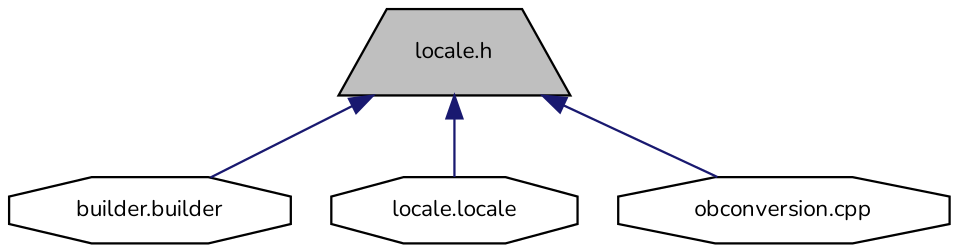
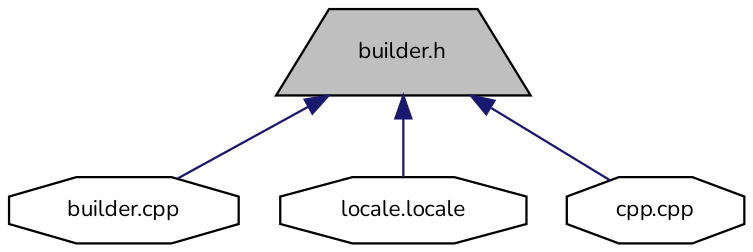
node "locale.h": label "locale.h" -> "builder.h"
node "builder.builder": label "builder.builder" -> "builder.cpp"
node "obconversion.cpp": label "obconversion.cpp" -> "cpp.cpp"
